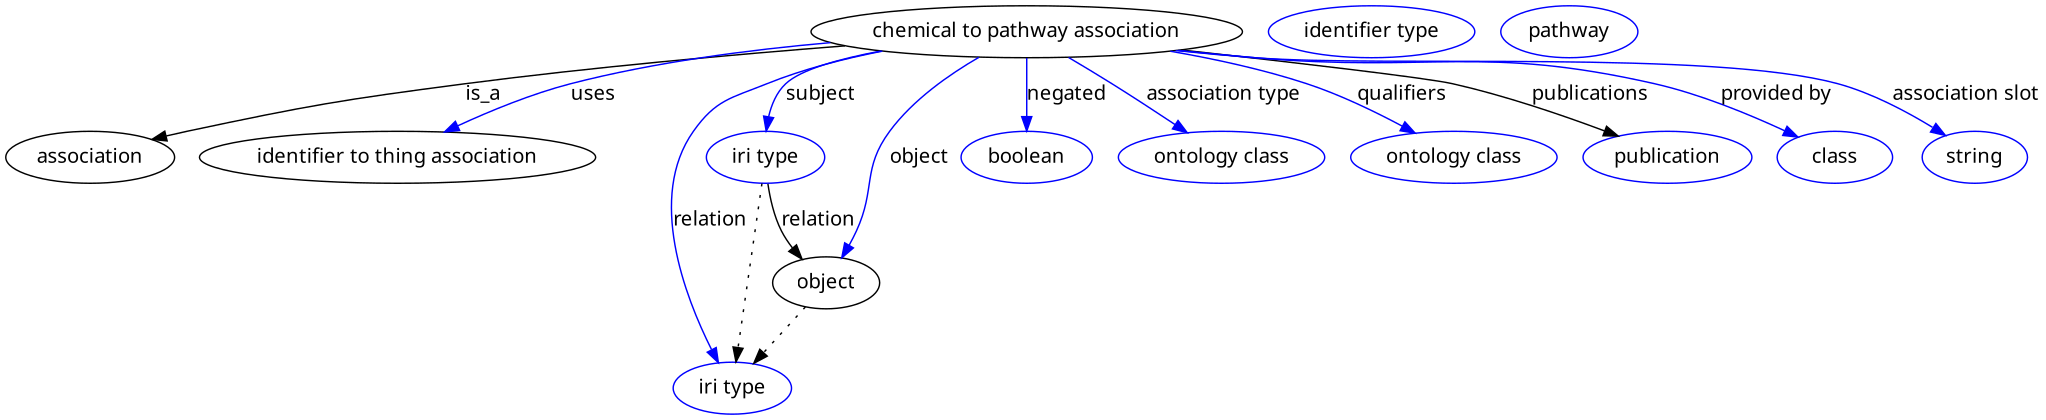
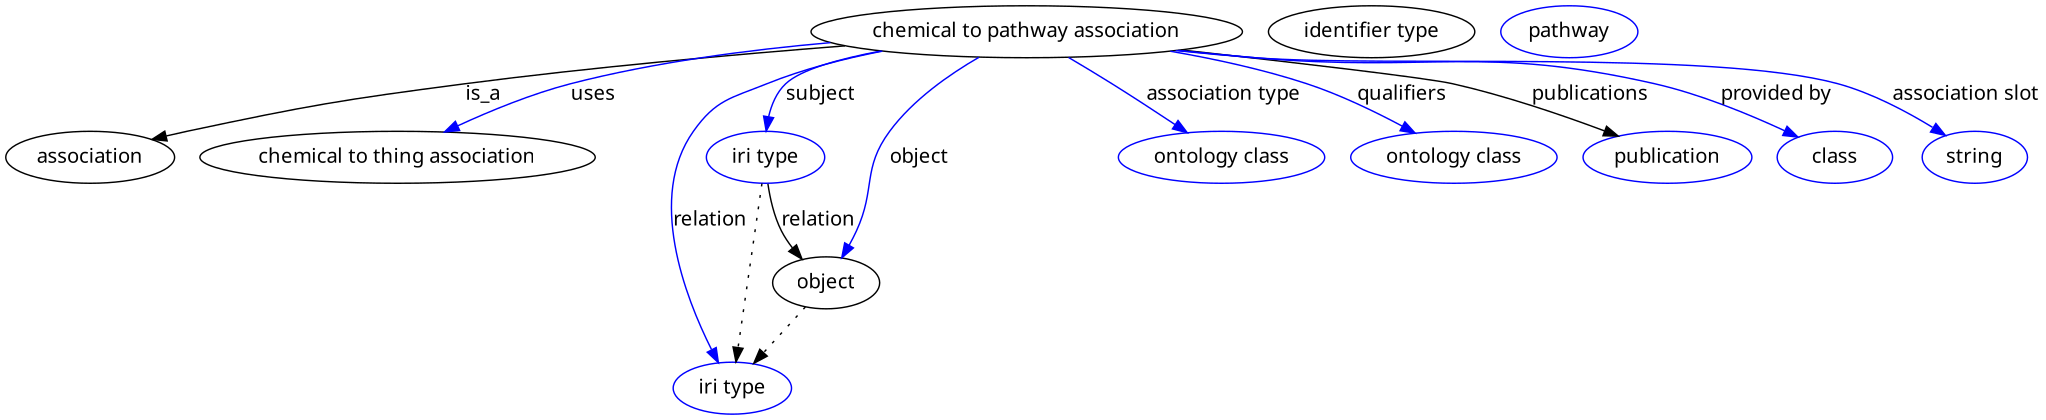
node "identifier type": color blue -> black
node "identifier to thing association": label "identifier to thing association" -> "chemical to thing association"
node "boolean": removed
